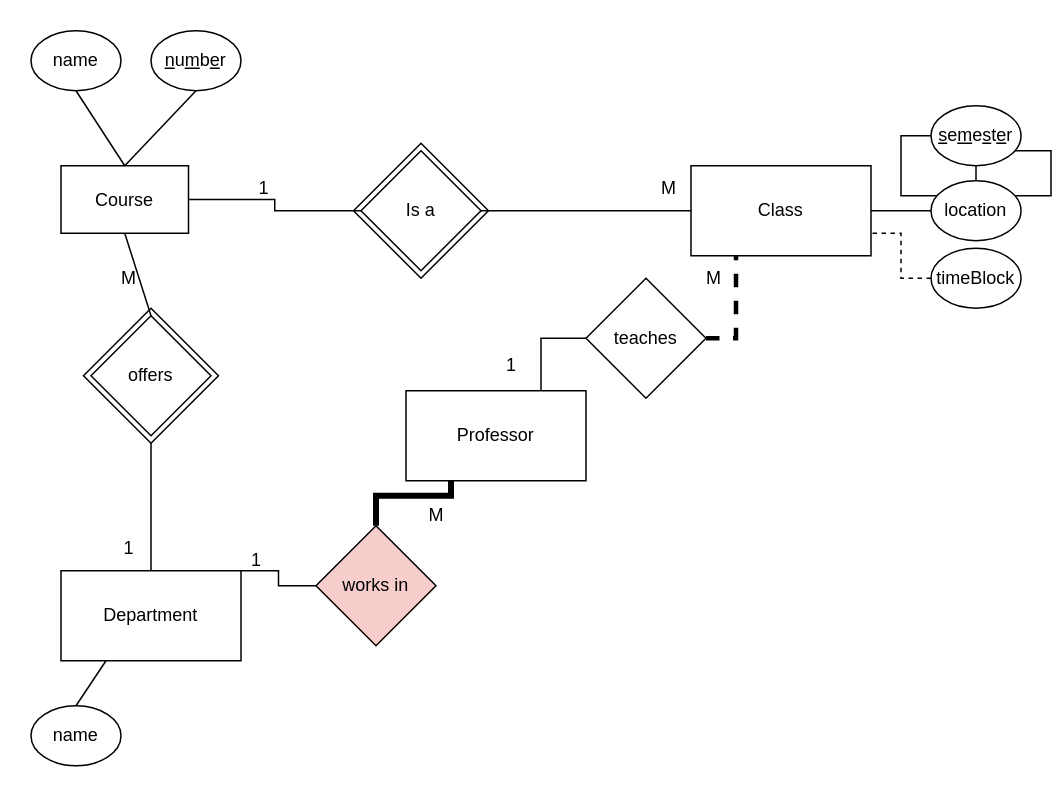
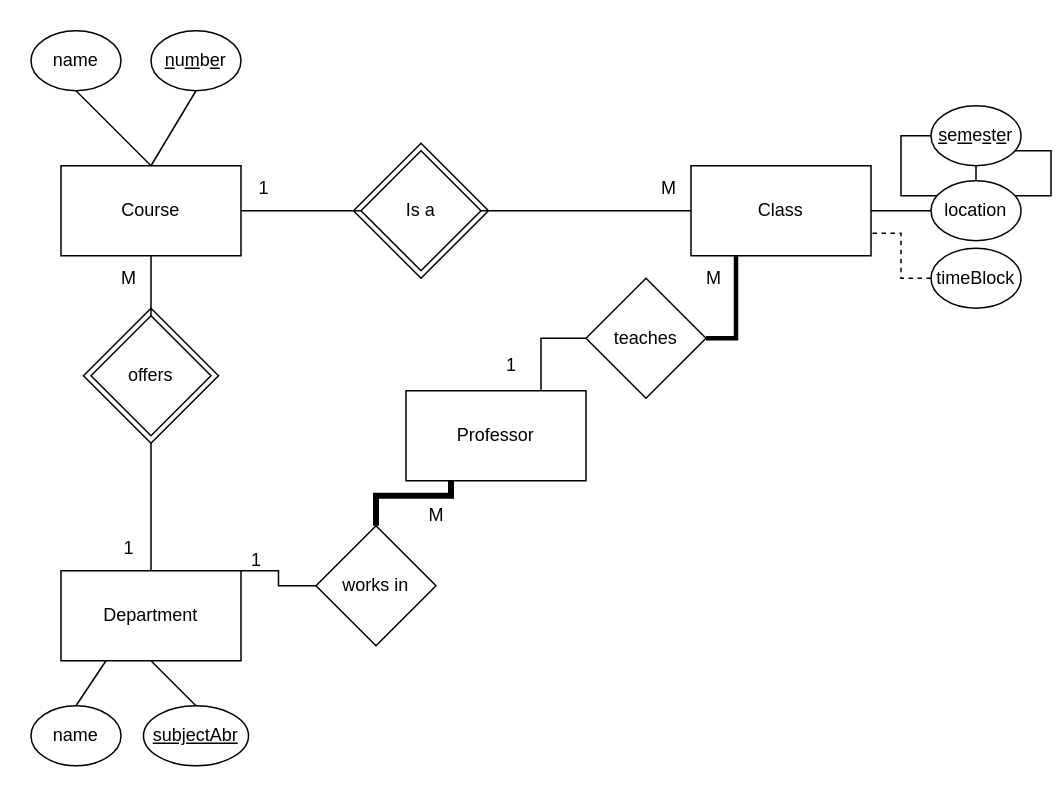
node "Course": size 128x68 -> 180x90
edge "Class" -- "teaches": style dashed -> solid
node "works in": fillcolor #f8cecc -> #ffffff
edge "Department" -- "subjectAbr": added
node "subjectAbr": added
